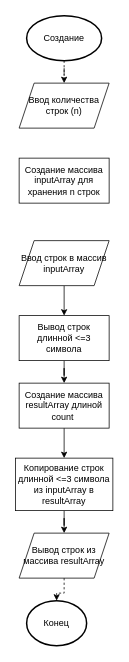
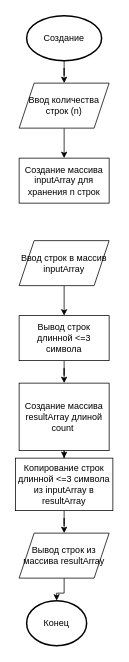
edge "Создание" -> "Ввод количества строк (n)": style dashed -> solid
edge "Ввод количества строк (n)" -> "Создание массива inputArray для хранения n строк": added
node "Создание массива resultArray длиной count": size 90x45 -> 90x68
edge "Вывод строк из массива resultArray" -> "Конец": style dashed -> solid
